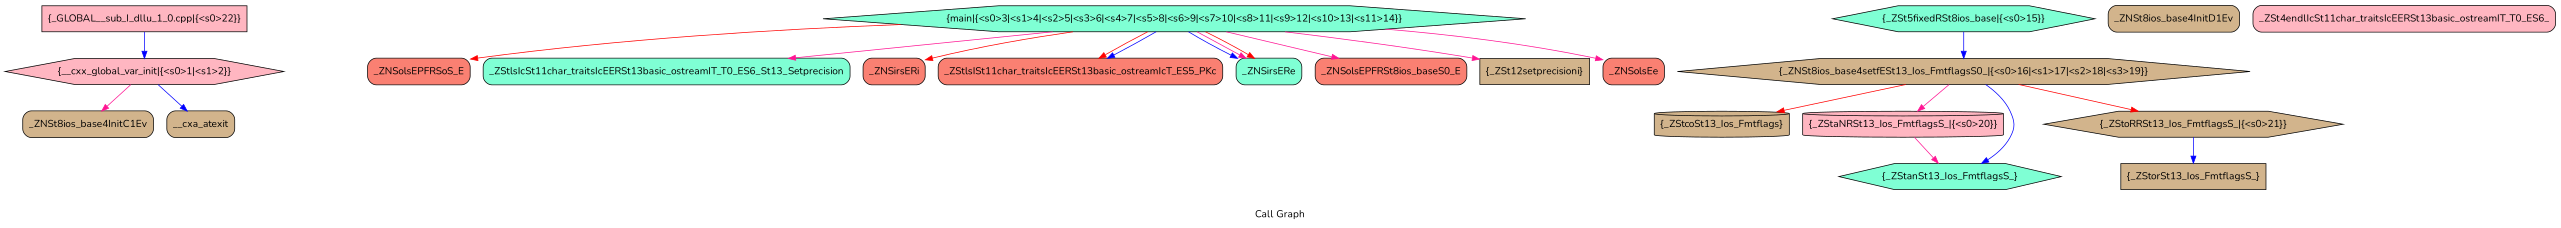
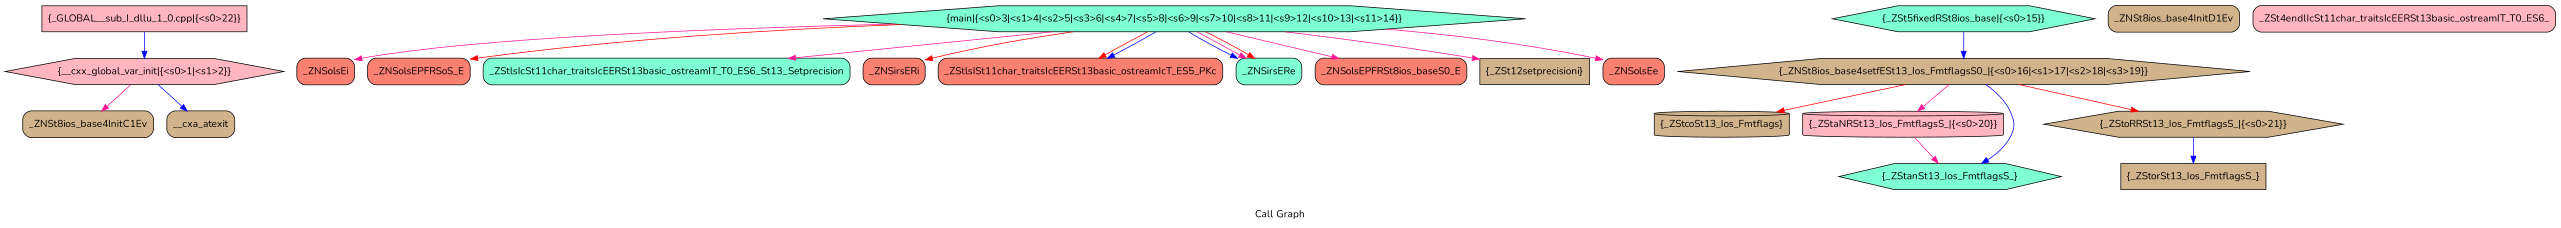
node "_ZNSolsEi": added
